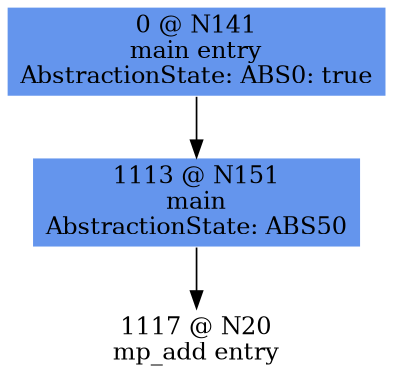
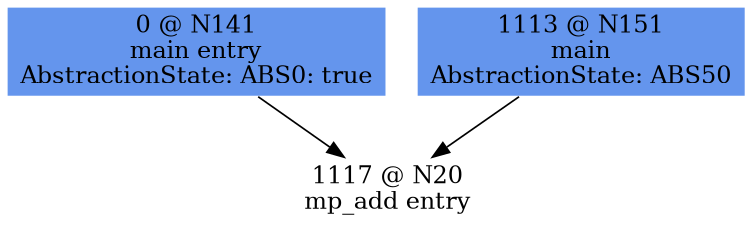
edge "0 @ N141 main entry AbstractionState: ABS0: true" -> "1113 @ N151 main AbstractionState: ABS50": now "0 @ N141 main entry AbstractionState: ABS0: true" -> "1117 @ N20 mp_add entry"
